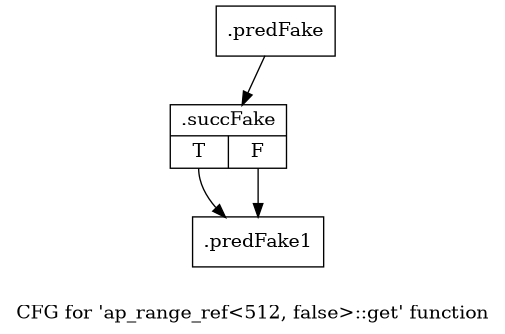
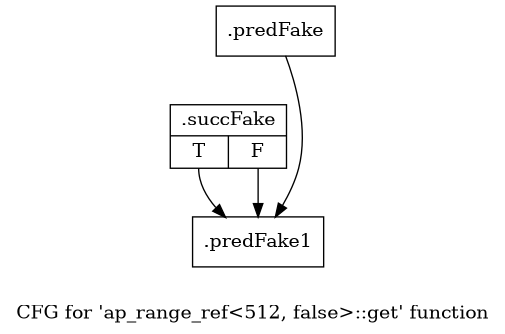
edge ".predFake" -> ".succFake": now ".predFake" -> ".predFake1"
